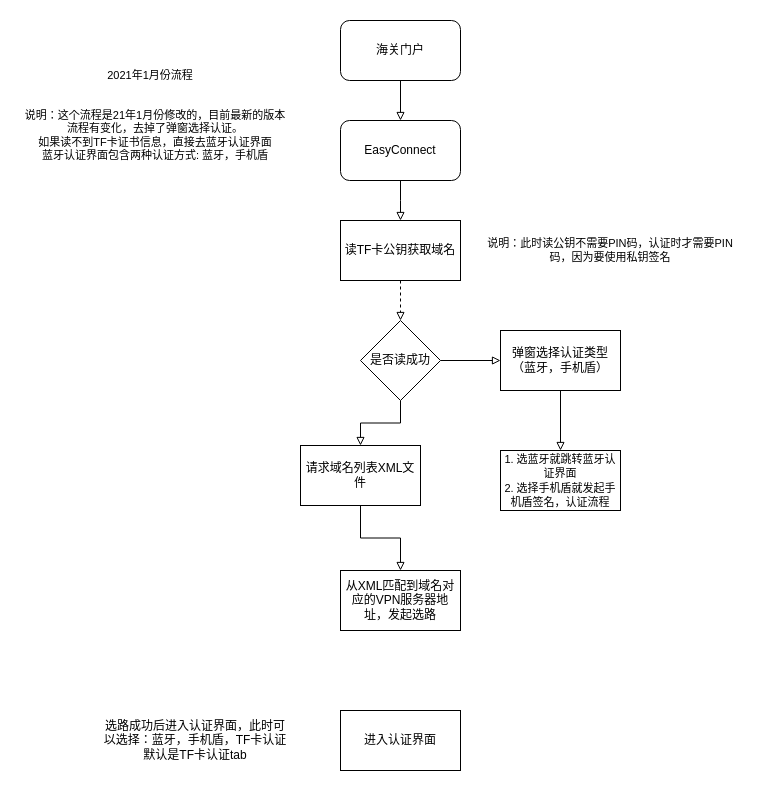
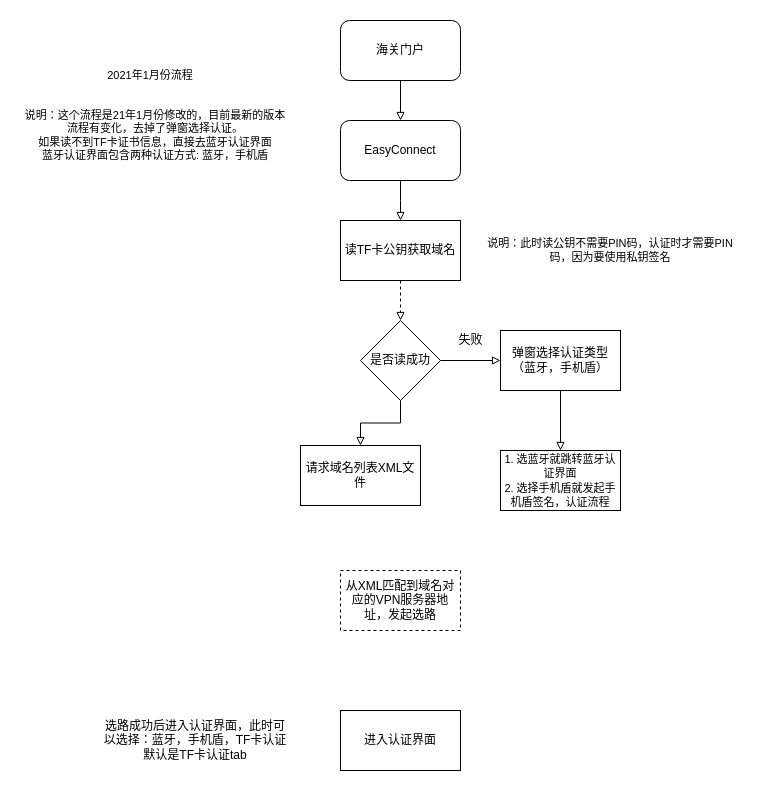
node "失败": added
edge "请求域名列表XML文件" -> "从XML匹配到域名对应的VPN服务器地址，发起选路": removed
node "从XML匹配到域名对应的VPN服务器地址，发起选路": style solid -> dashed
